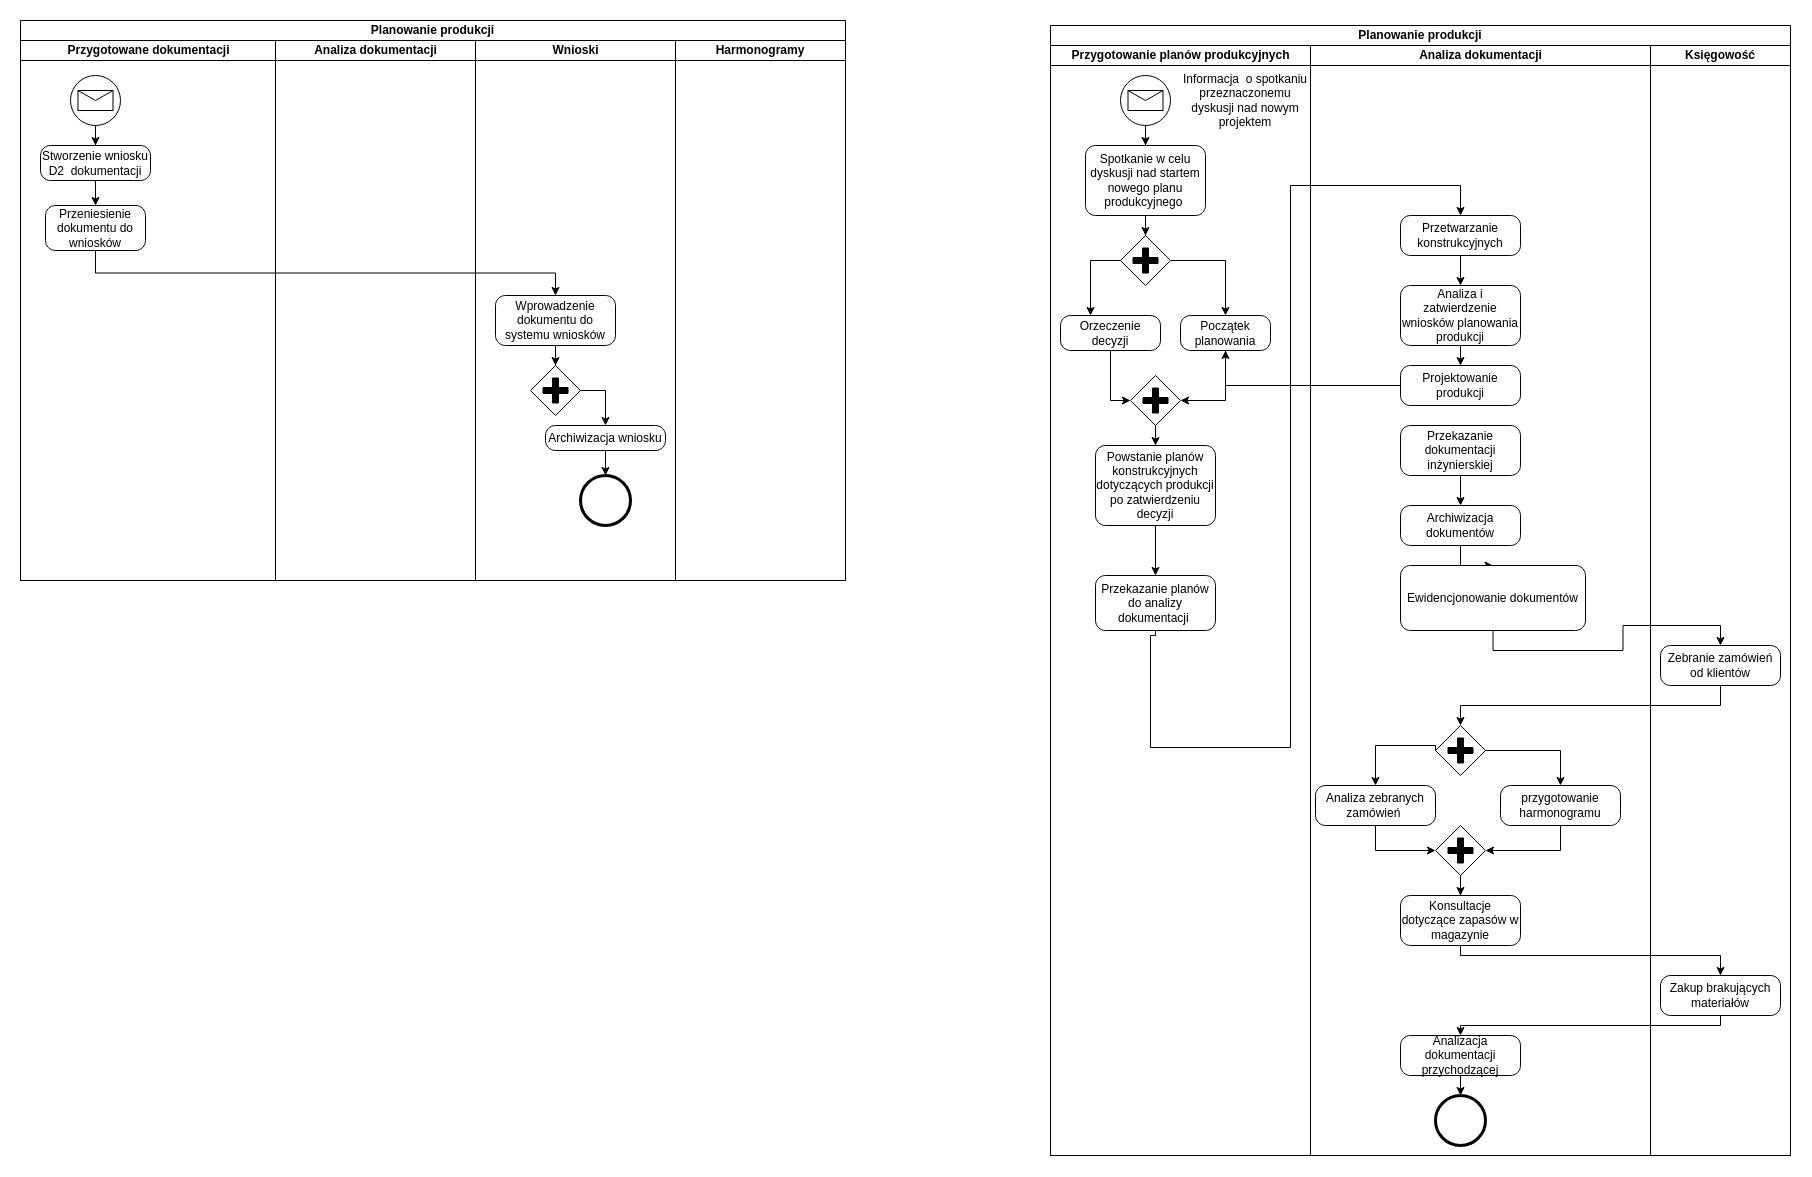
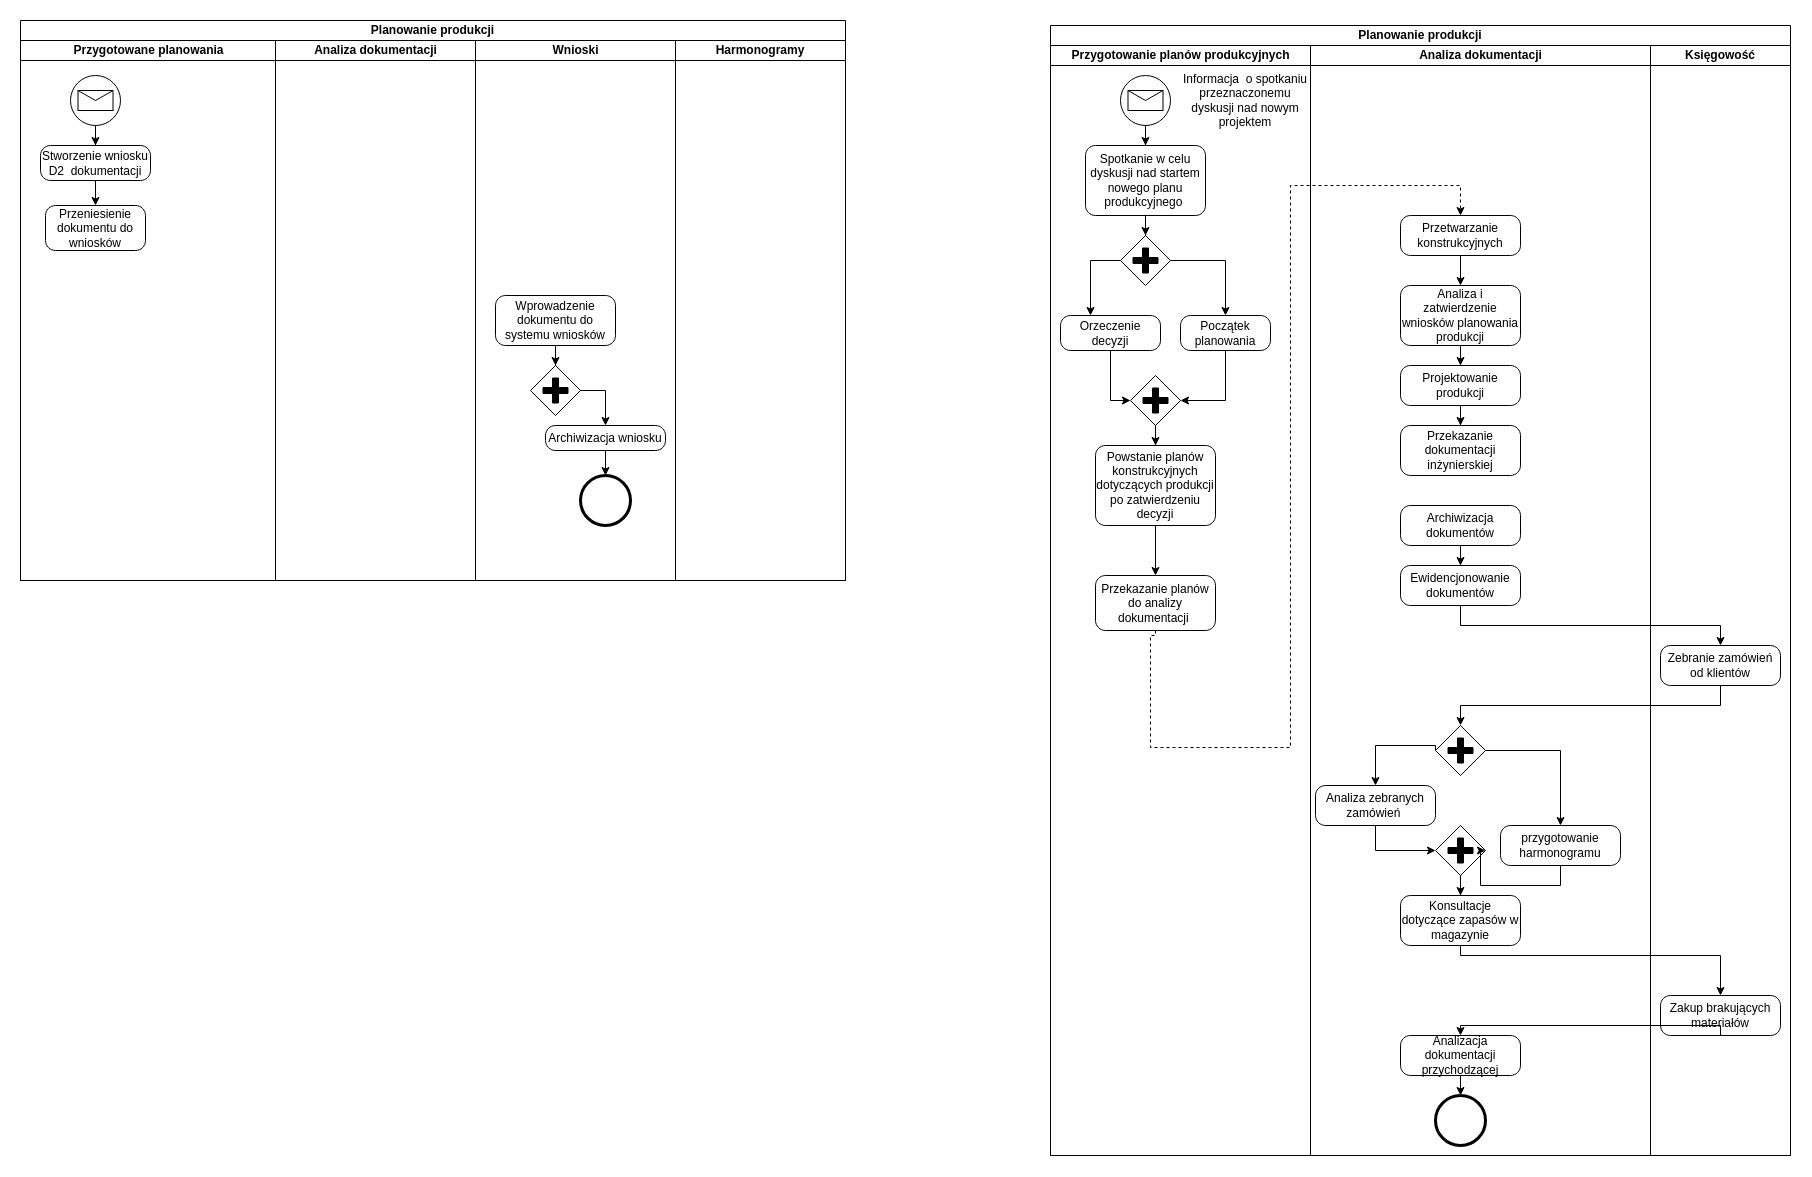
node "Przygotowane dokumentacji": label "Przygotowane dokumentacji" -> "Przygotowane planowania"
edge "Przeniesienie dokumentu do wniosków" -> "Wprowadzenie dokumentu do systemu wniosków": removed
edge "Projektowanie produkcji" -> "Początek planowania": now "Projektowanie produkcji" -> "Przekazanie dokumentacji inżynierskiej"
edge "Przekazanie dokumentacji inżynierskiej" -> "Archiwizacja dokumentów": removed
edge "Przekazanie planów do analizy dokumentacji" -> "Przetwarzanie konstrukcyjnych": style solid -> dashed
node "Ewidencjonowanie dokumentów": size 185x65 -> 120x40
node "przygotowanie harmonogramu": moved (1561, 806) -> (1561, 846)
node "Zakup brakujących materiałów": moved (1721, 996) -> (1721, 1016)
